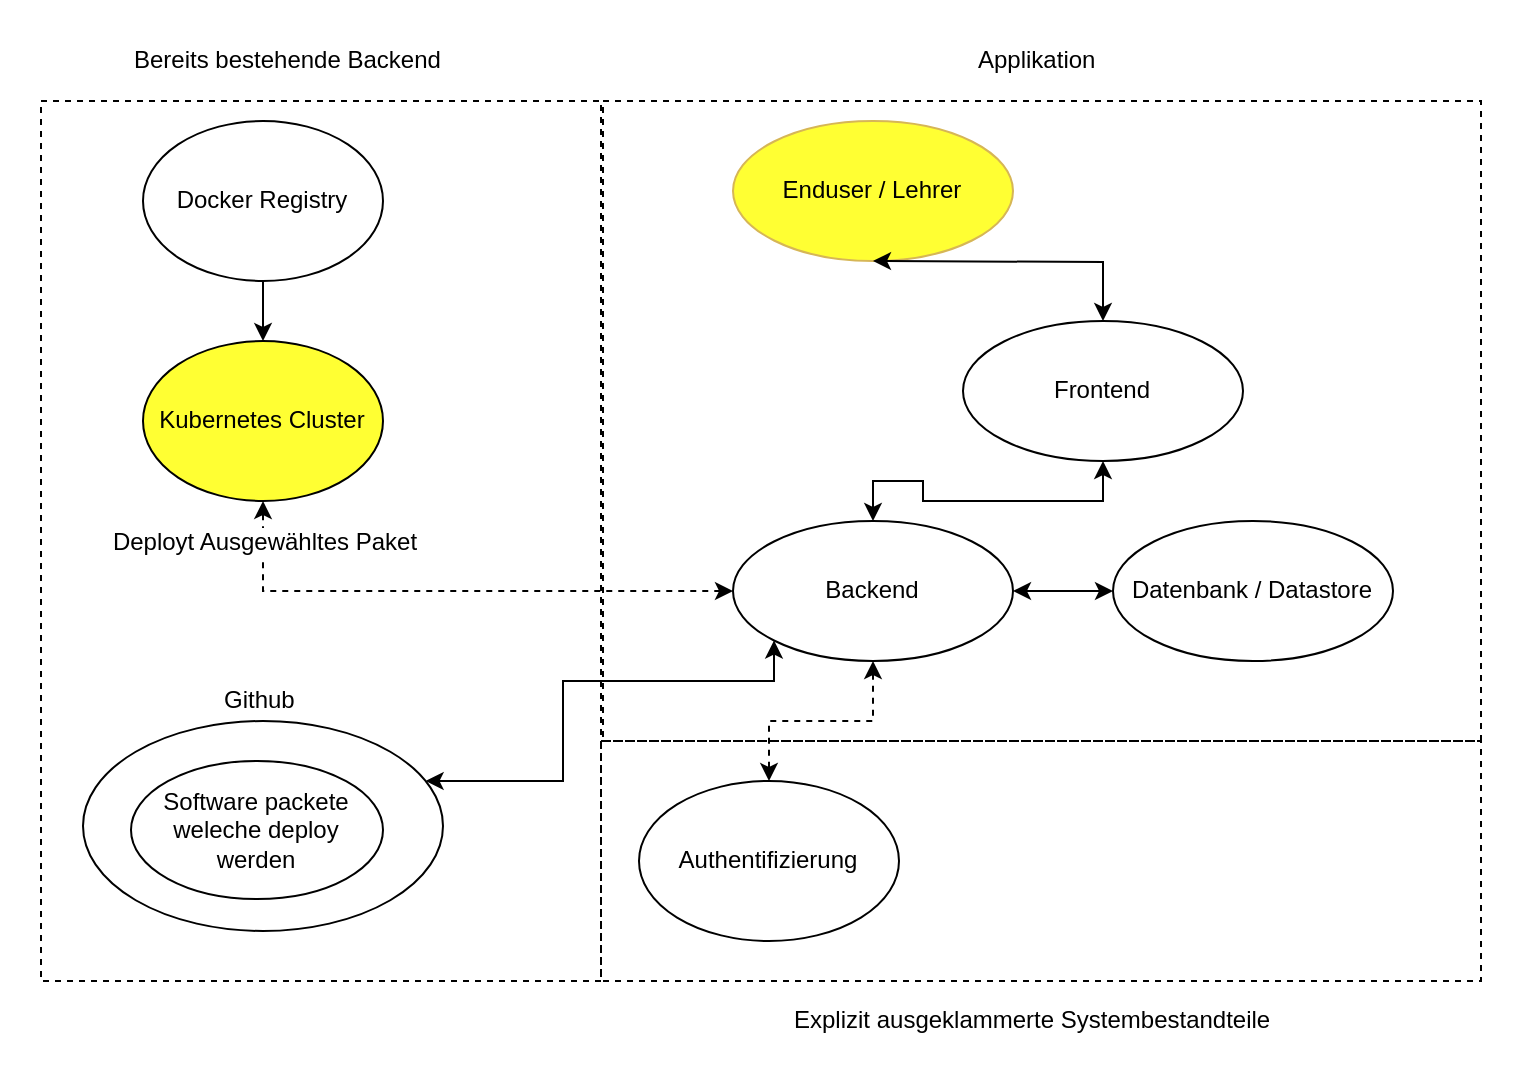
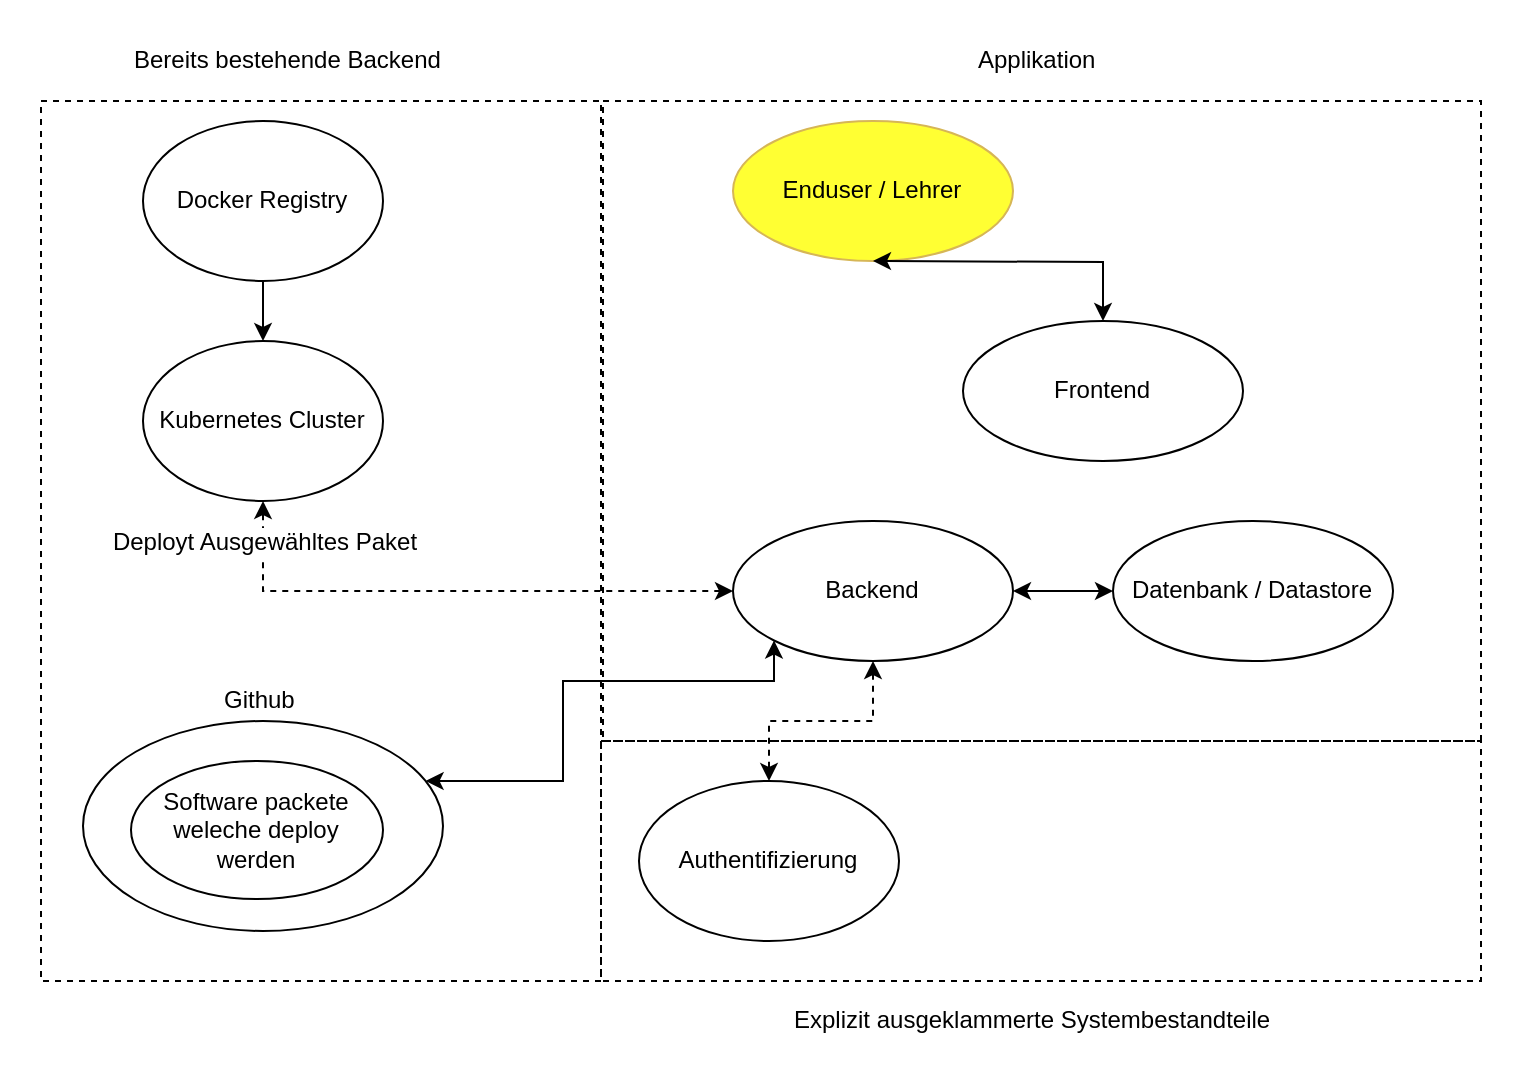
node "Kubernetes Cluster": fillcolor #ffff33 -> #ffffff
edge "Frontend" -- "Backend": removed
